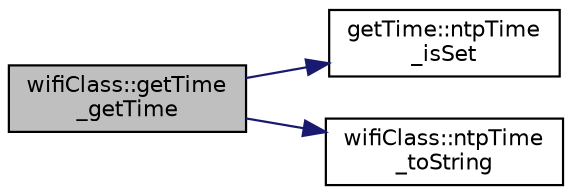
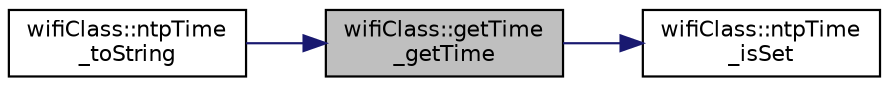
node "getTime::ntpTime _isSet": label "getTime::ntpTime _isSet" -> "wifiClass::ntpTime _isSet"
edge "wifiClass::getTime _getTime" -> "wifiClass::ntpTime _toString": reversed
